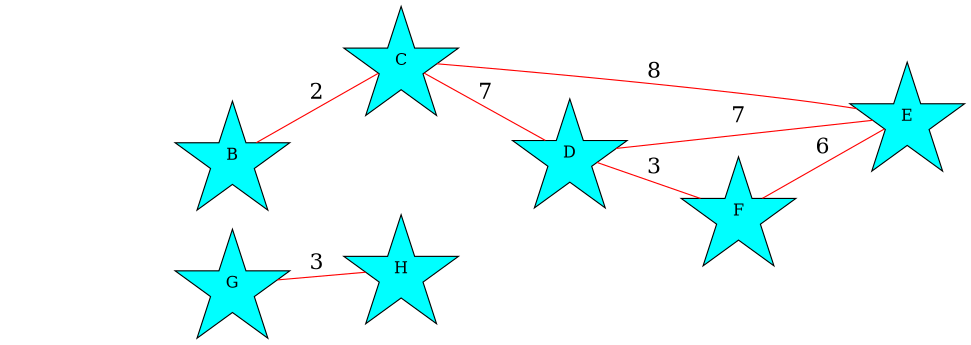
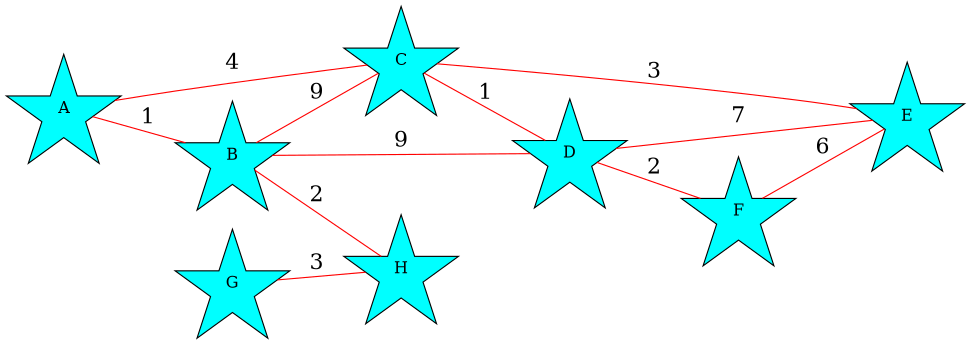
edge "C" -- "E": label "8" -> "3"
edge "C" -- "B": label "2" -> "9"
edge "C" -- "D": label "7" -> "1"
node "A": added
edge "D" -- "B": added, label "9"
edge "D" -- "F": label "3" -> "2"
edge "B" -- "H": added, label "2"
